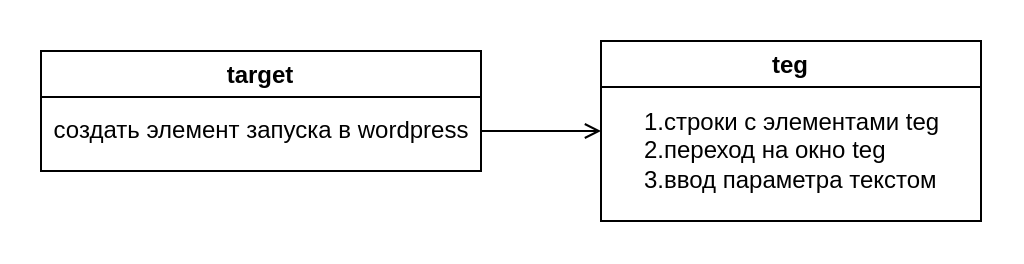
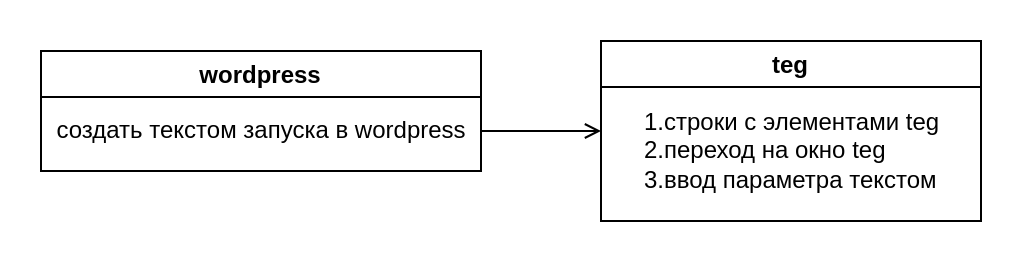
node "target": label "target" -> "wordpress"
node "создать элемент запуска в wordpress": label "создать элемент запуска в wordpress" -> "создать текстом запуска в wordpress"
